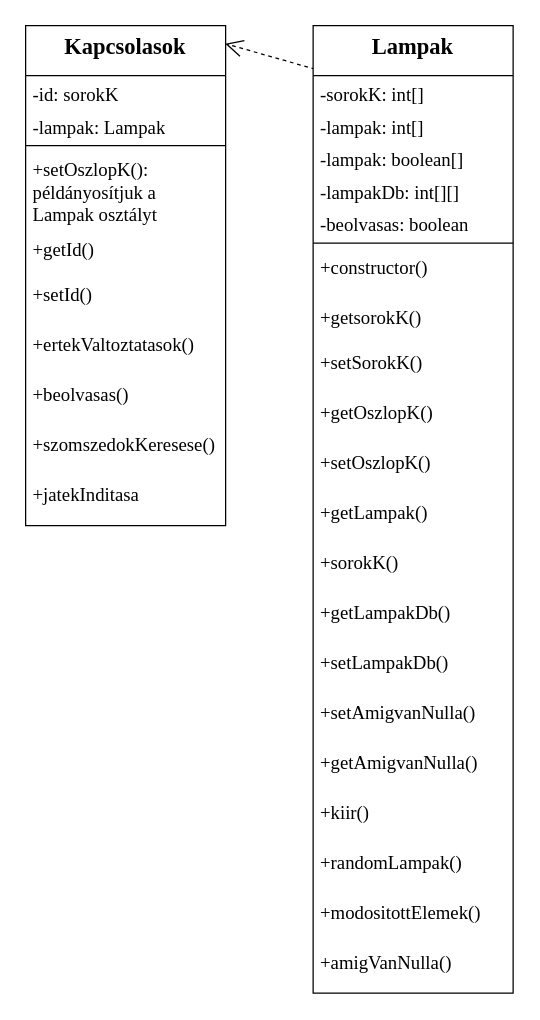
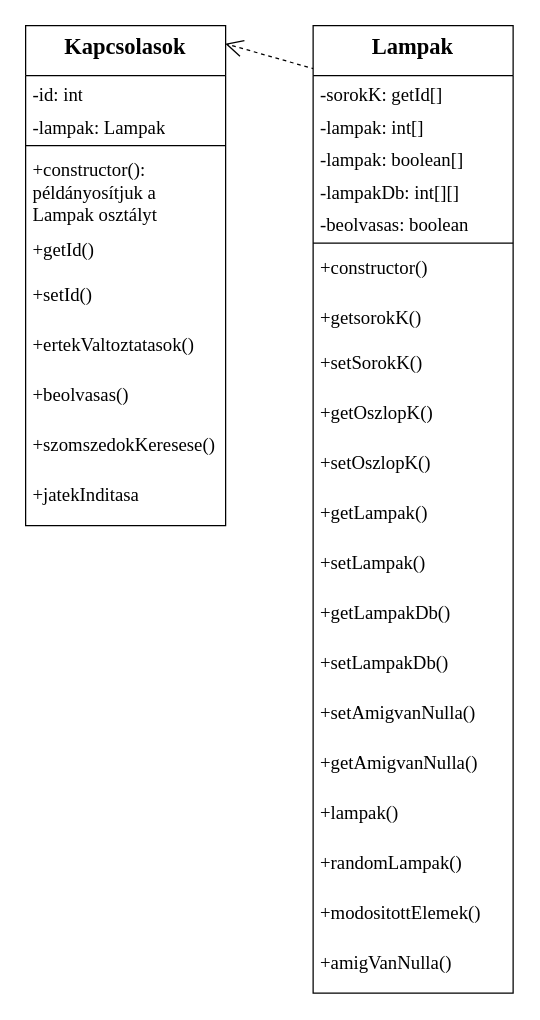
node "-id: sorokK": label "-id: sorokK" -> "-id: int"
node "-sorokK: int[]": label "-sorokK: int[]" -> "-sorokK: getId[]"
node "+setOszlopK(): példányosítjuk a Lampak osztályt": label "+setOszlopK(): példányosítjuk a Lampak osztályt" -> "+constructor(): példányosítjuk a Lampak osztályt"
node "+sorokK()": label "+sorokK()" -> "+setLampak()"
node "+kiir()": label "+kiir()" -> "+lampak()"
